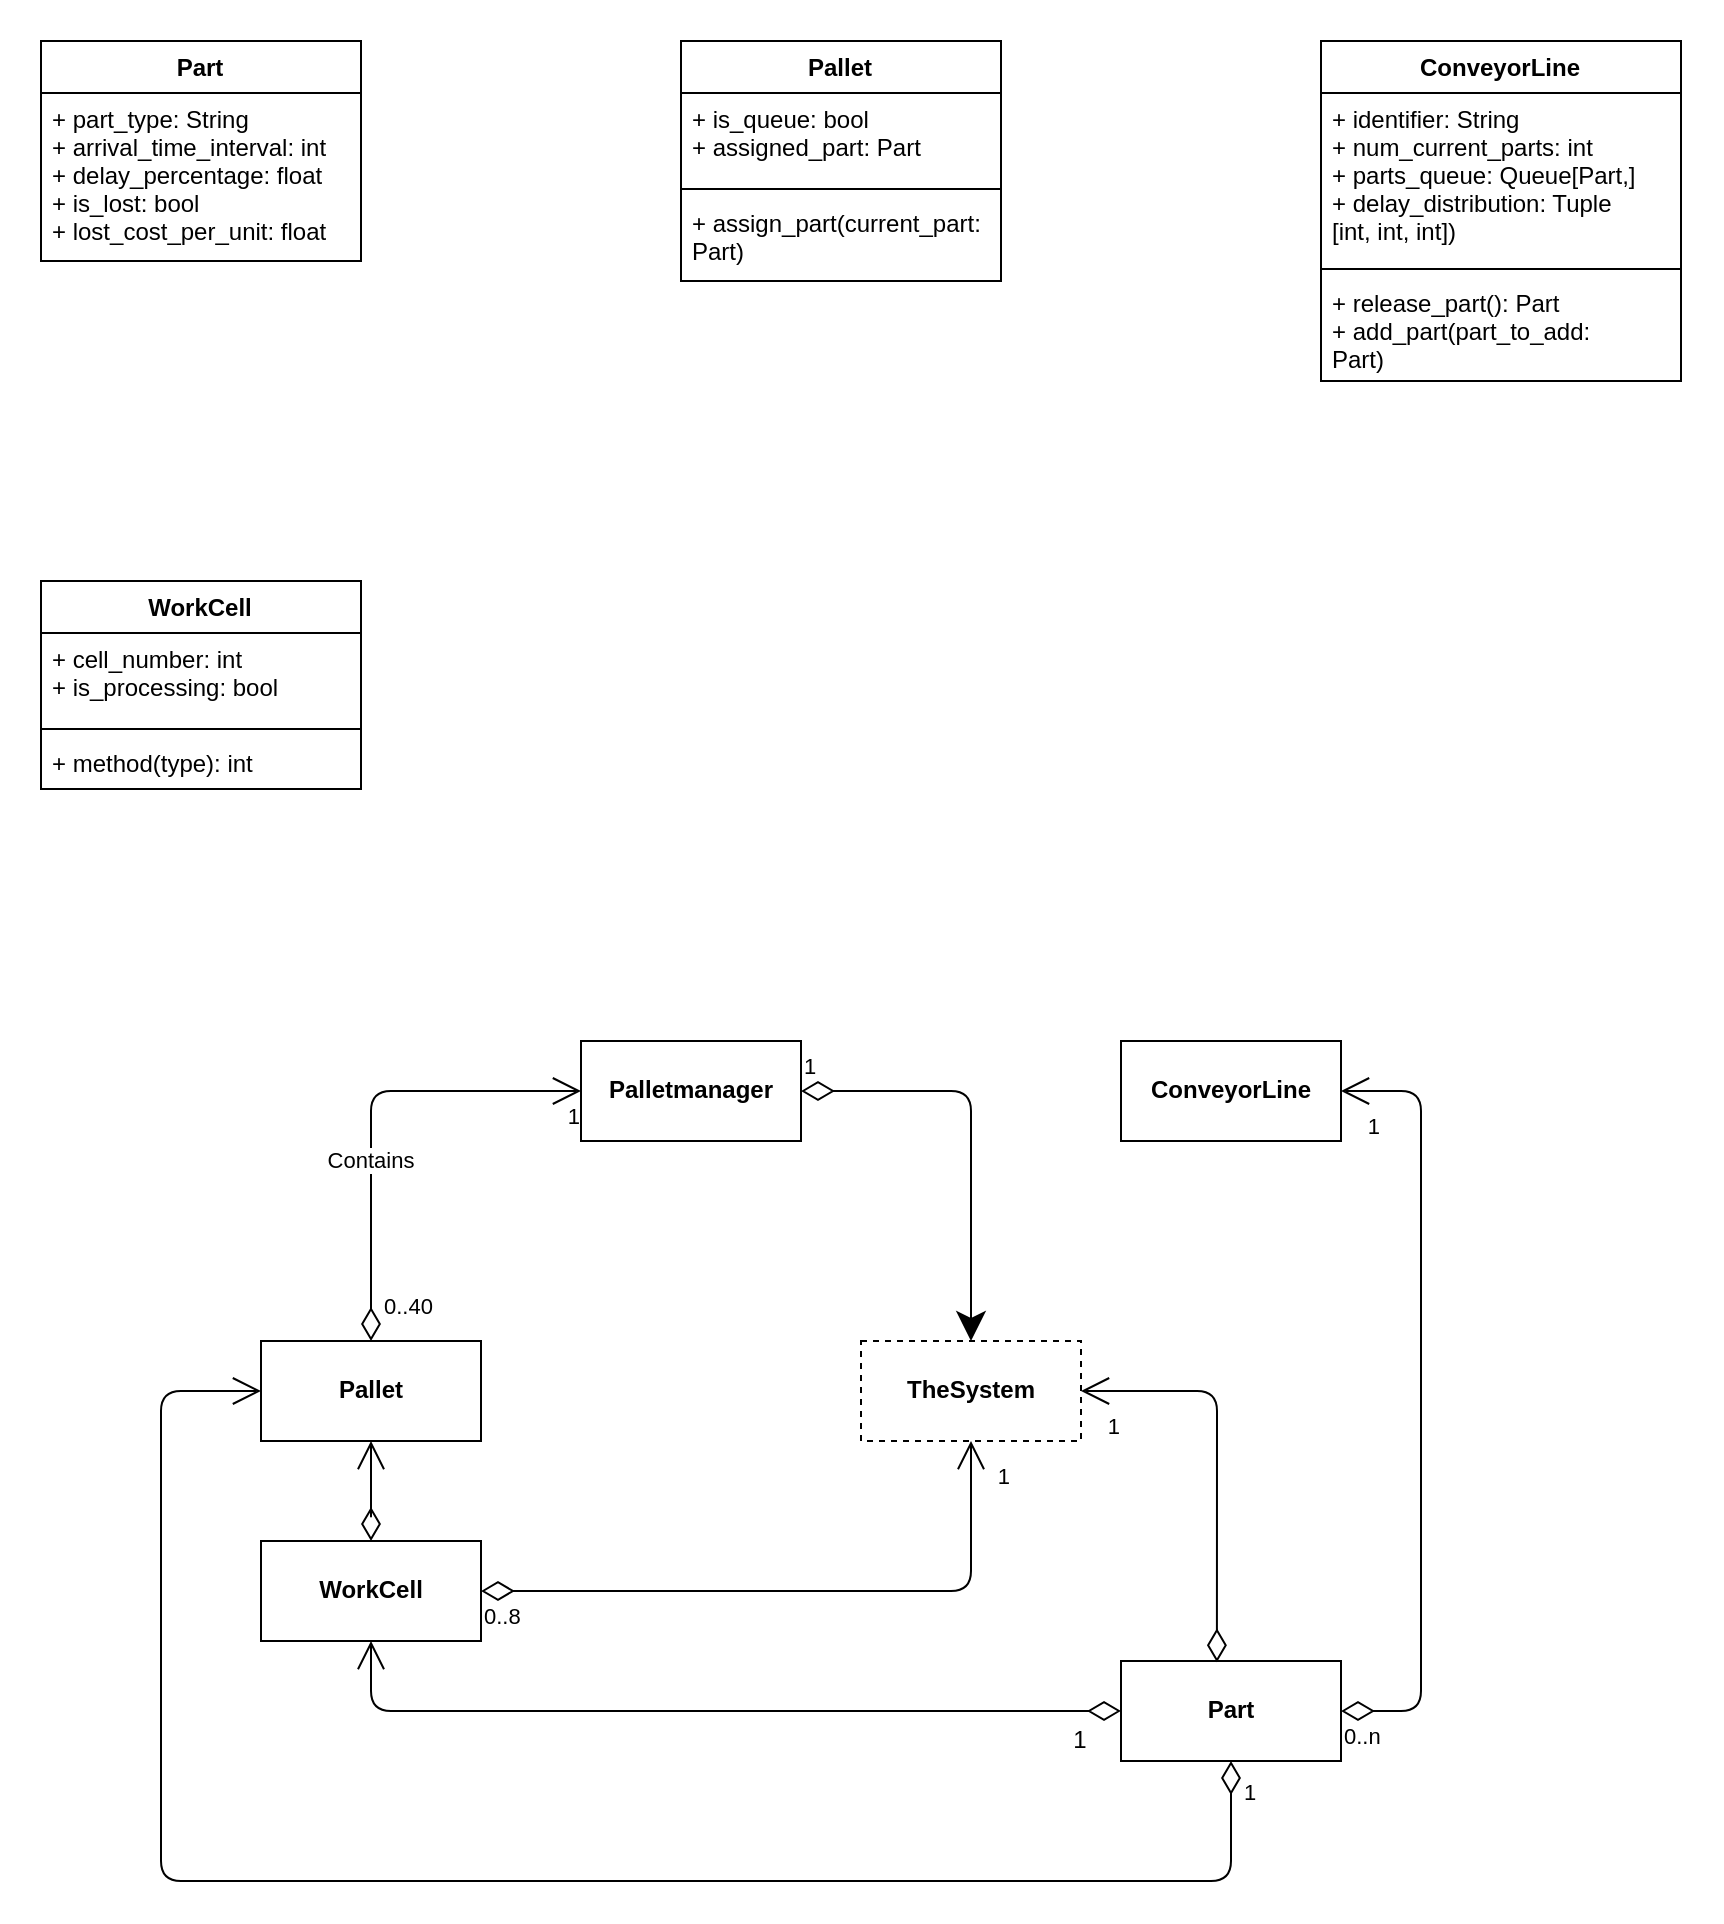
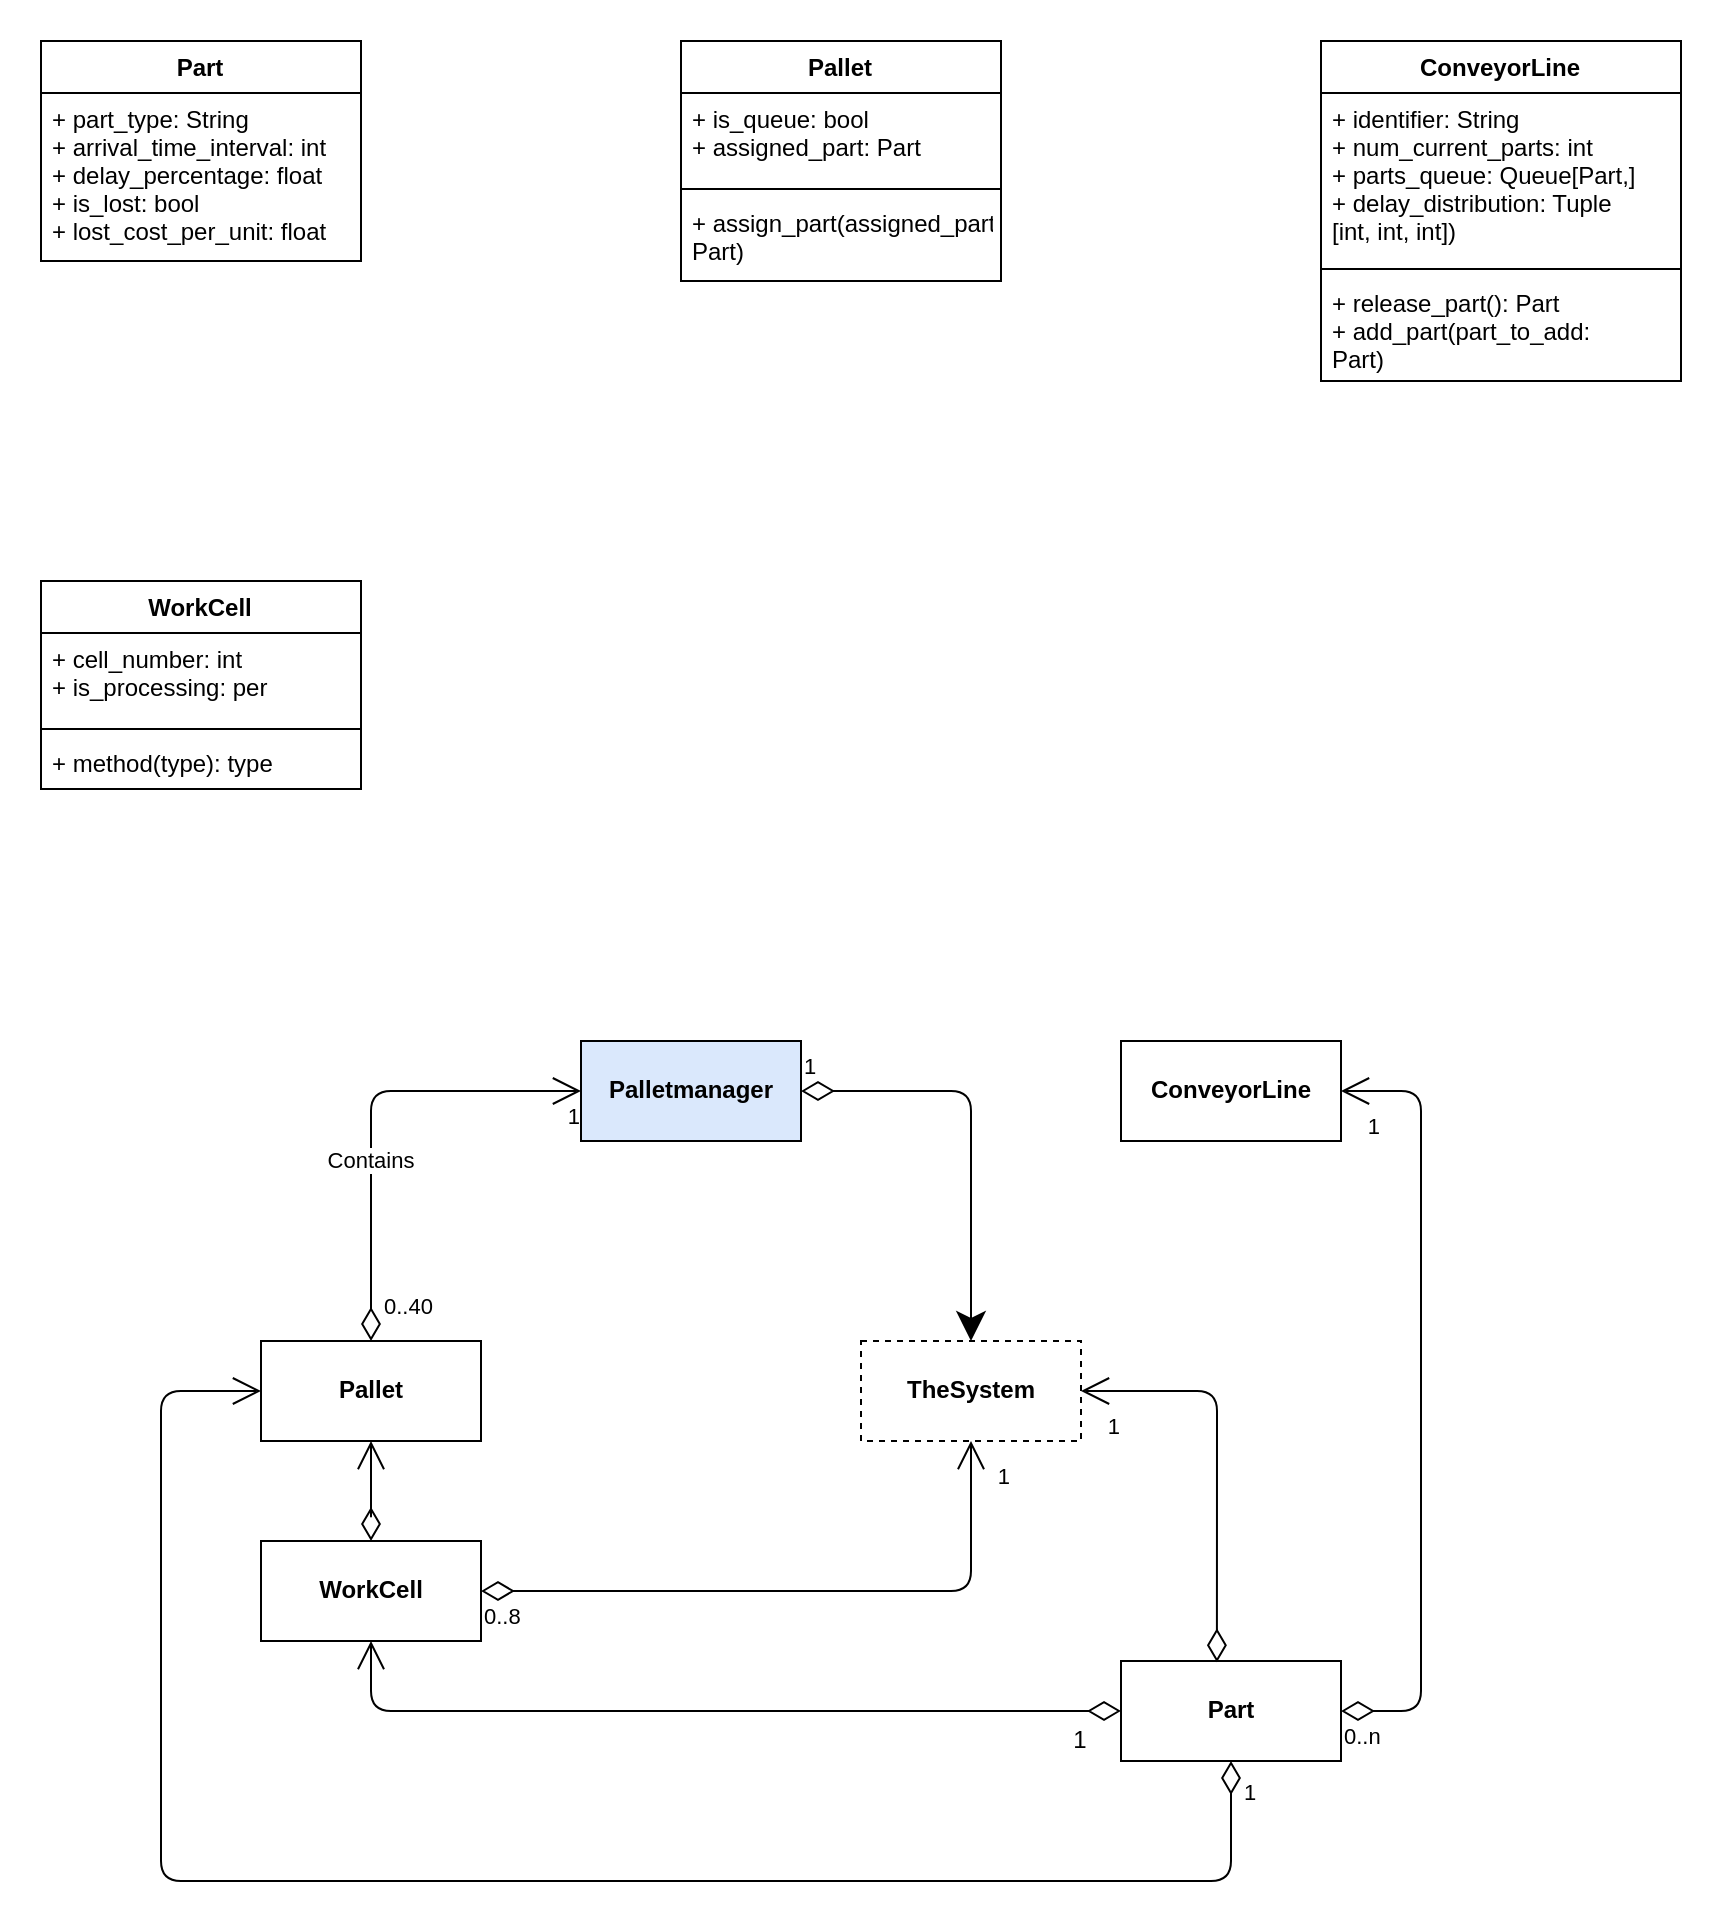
node "+ assign_part(current_part: Part)": label "+ assign_part(current_part: Part)" -> "+ assign_part(assigned_part: Part)"
node "+ cell_number: int + is_processing: bool": label "+ cell_number: int + is_processing: bool" -> "+ cell_number: int + is_processing: per"
node "+ method(type): int": label "+ method(type): int" -> "+ method(type): type"
node "Palletmanager": fillcolor #ffffff -> #dae8fc
